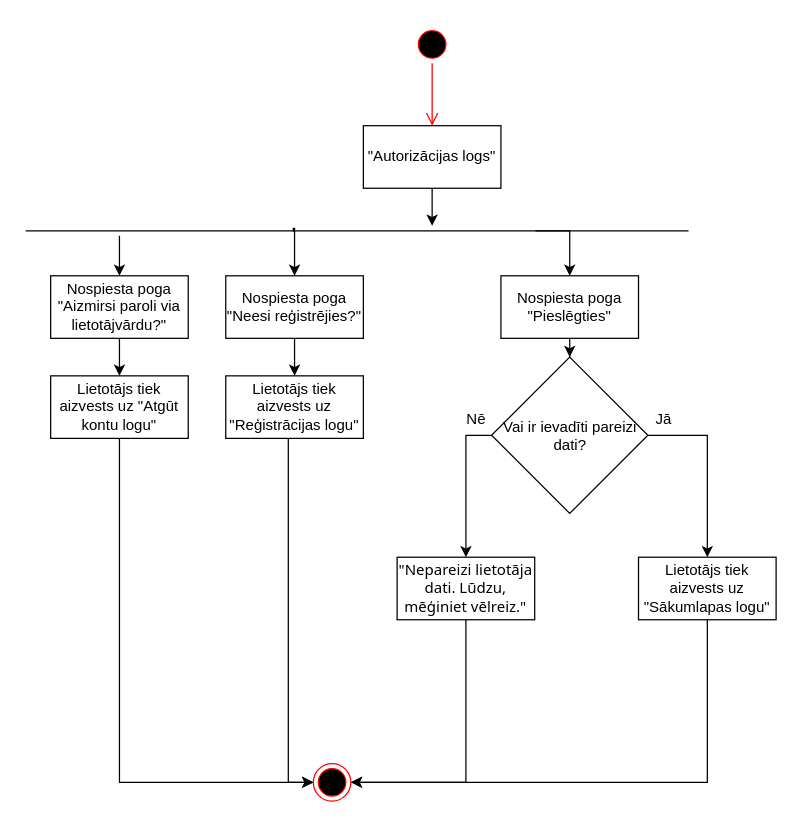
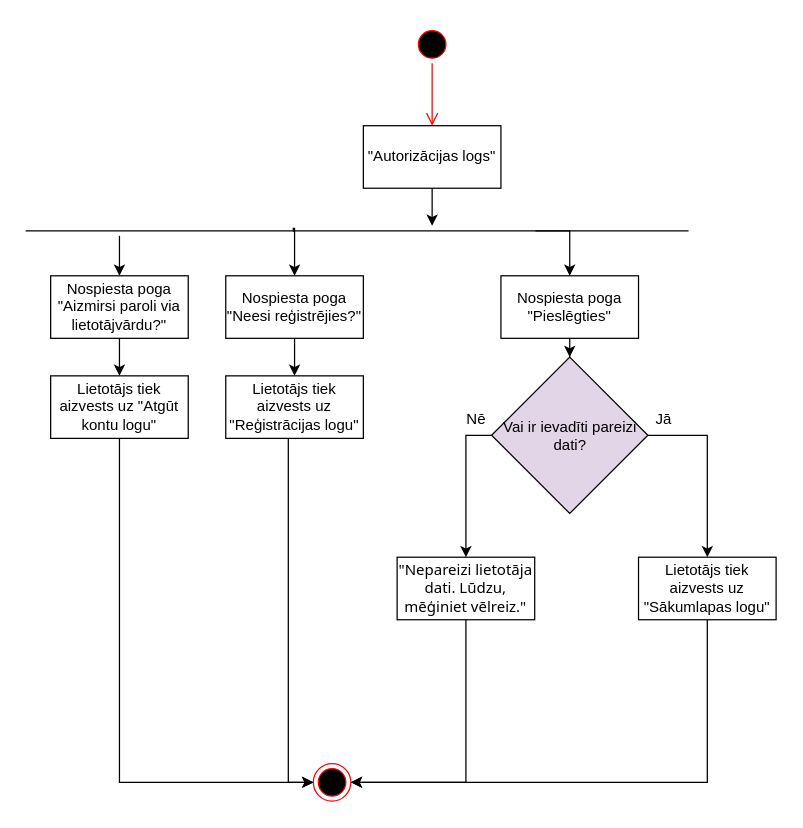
node "Vai ir ievadīti pareizi dati?": fillcolor #ffffff -> #e1d5e7
